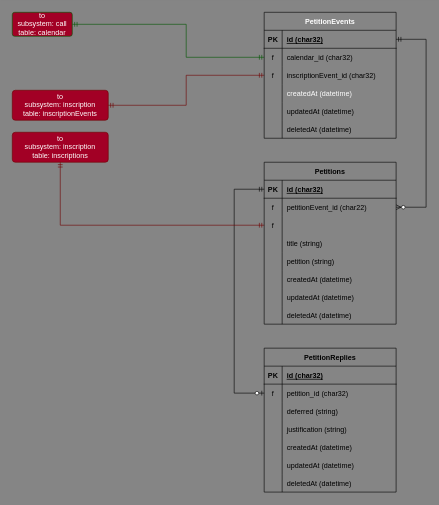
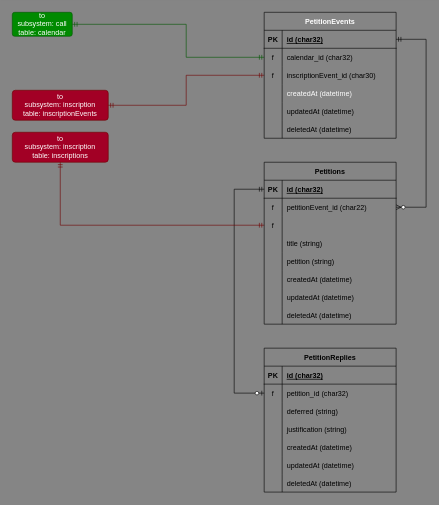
node "to subsystem: call table: calendar": fillcolor #a20025 -> #008a00
node "inscriptionEvent_id (char32)": label "inscriptionEvent_id (char32)" -> "inscriptionEvent_id (char30)"
